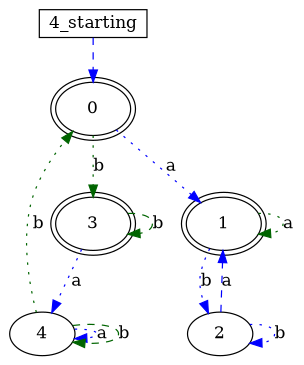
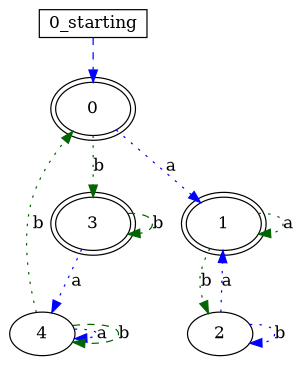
node "4_starting": label "4_starting" -> "0_starting"
edge "1" -> "2": color blue -> darkgreen
edge "2" -> "1": style dashed -> dotted
